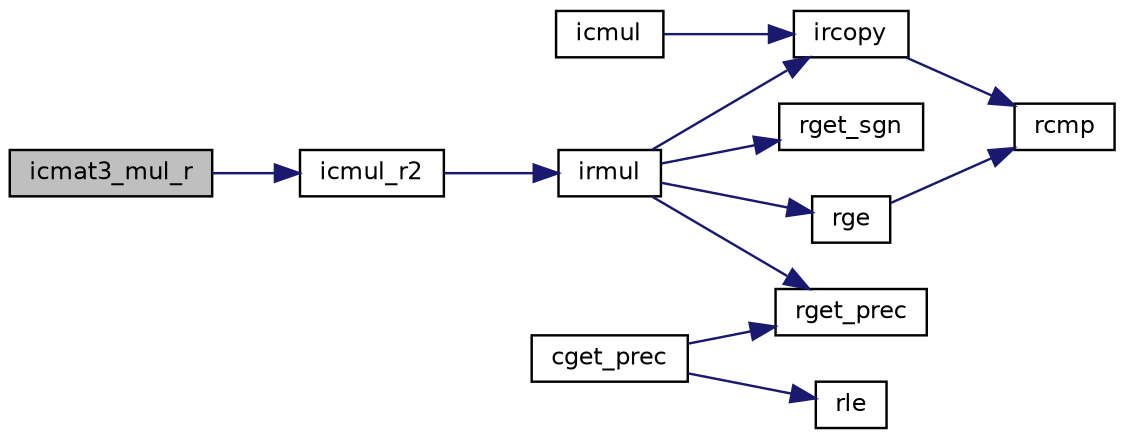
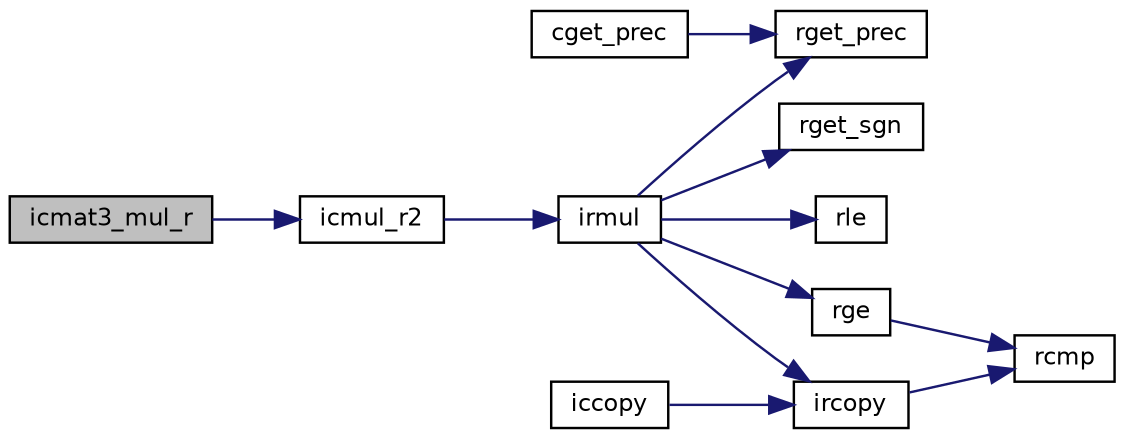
node "icmul": label "icmul" -> "iccopy"
edge "cget_prec" -> "rle": now "irmul" -> "rle"
